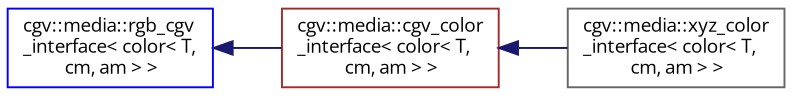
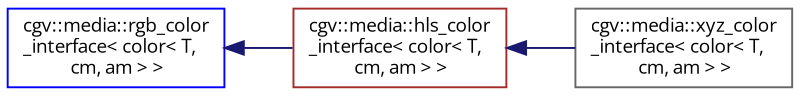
node "cgv::media::rgb_cgv _interface< color< T, cm, am > >": label "cgv::media::rgb_cgv _interface< color< T, cm, am > >" -> "cgv::media::rgb_color _interface< color< T, cm, am > >"
node "cgv::media::cgv_color _interface< color< T, cm, am > >": label "cgv::media::cgv_color _interface< color< T, cm, am > >" -> "cgv::media::hls_color _interface< color< T, cm, am > >"
